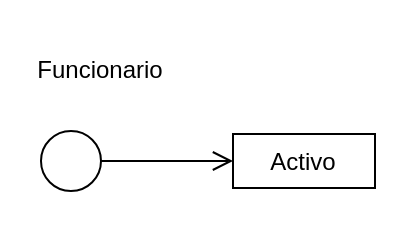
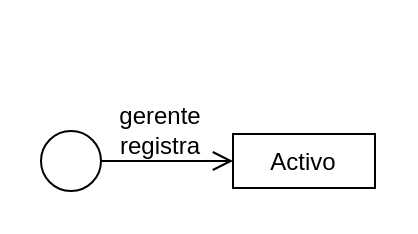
node "Funcionario": removed
node "gerente registra": added
